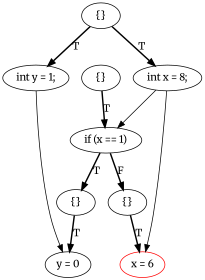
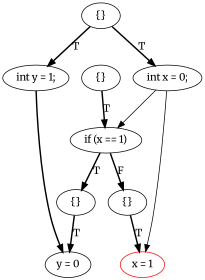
node "int x = 8;": label "int x = 8;" -> "int x = 0;"
edge "int y = 1;" -> "y = 0": style solid -> bold
node "x = 6": label "x = 6" -> "x = 1"
